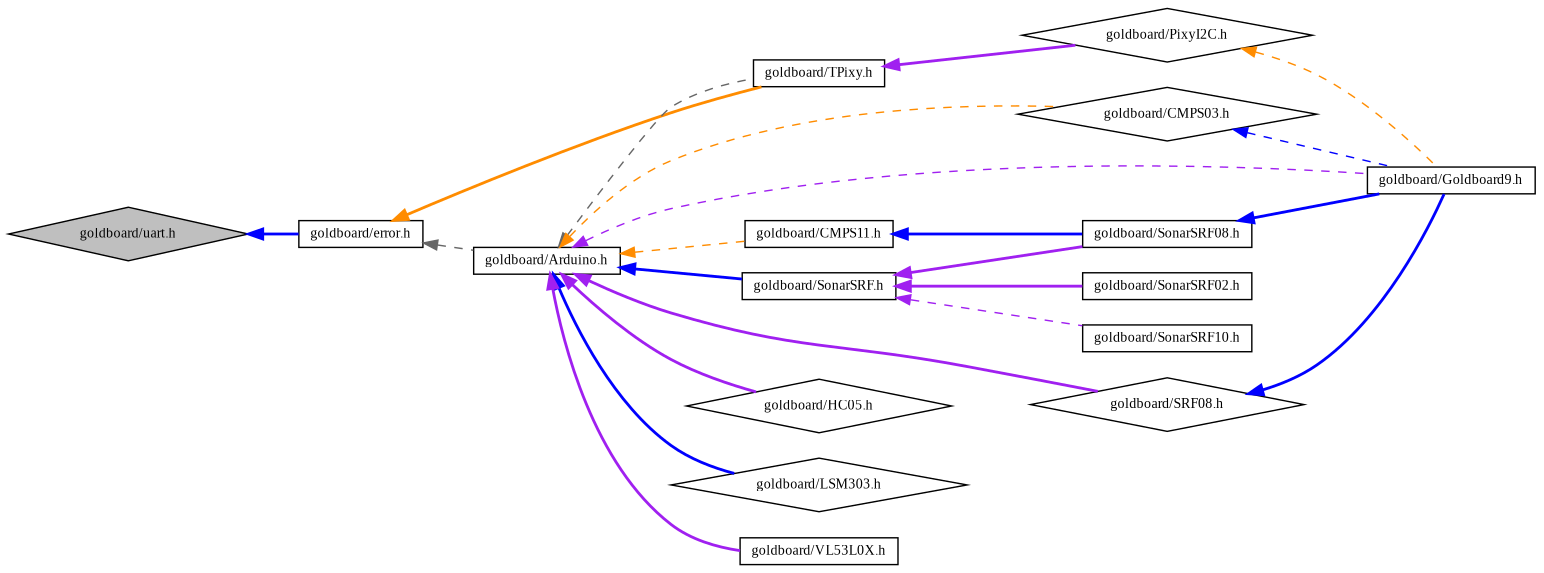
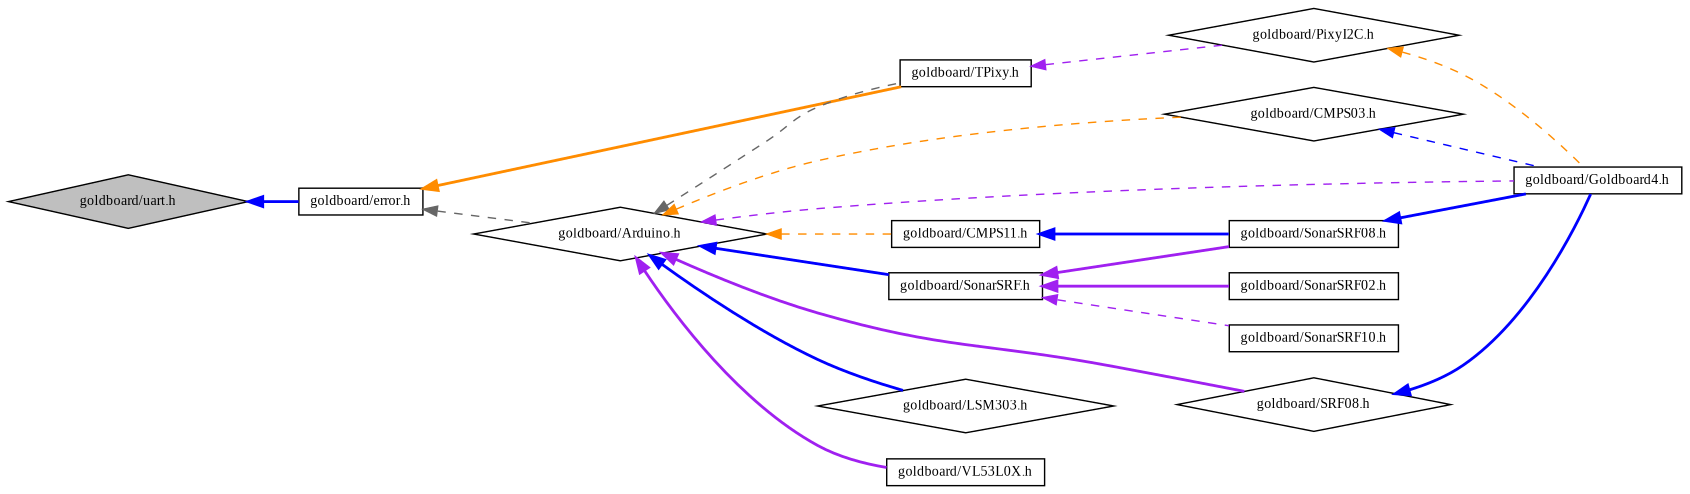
edge "goldboard/PixyI2C.h" -> "goldboard/TPixy.h": style bold -> dashed
node "goldboard/Goldboard9.h": label "goldboard/Goldboard9.h" -> "goldboard/Goldboard4.h"
node "goldboard/Arduino.h": shape box -> diamond
node "goldboard/HC05.h": removed
